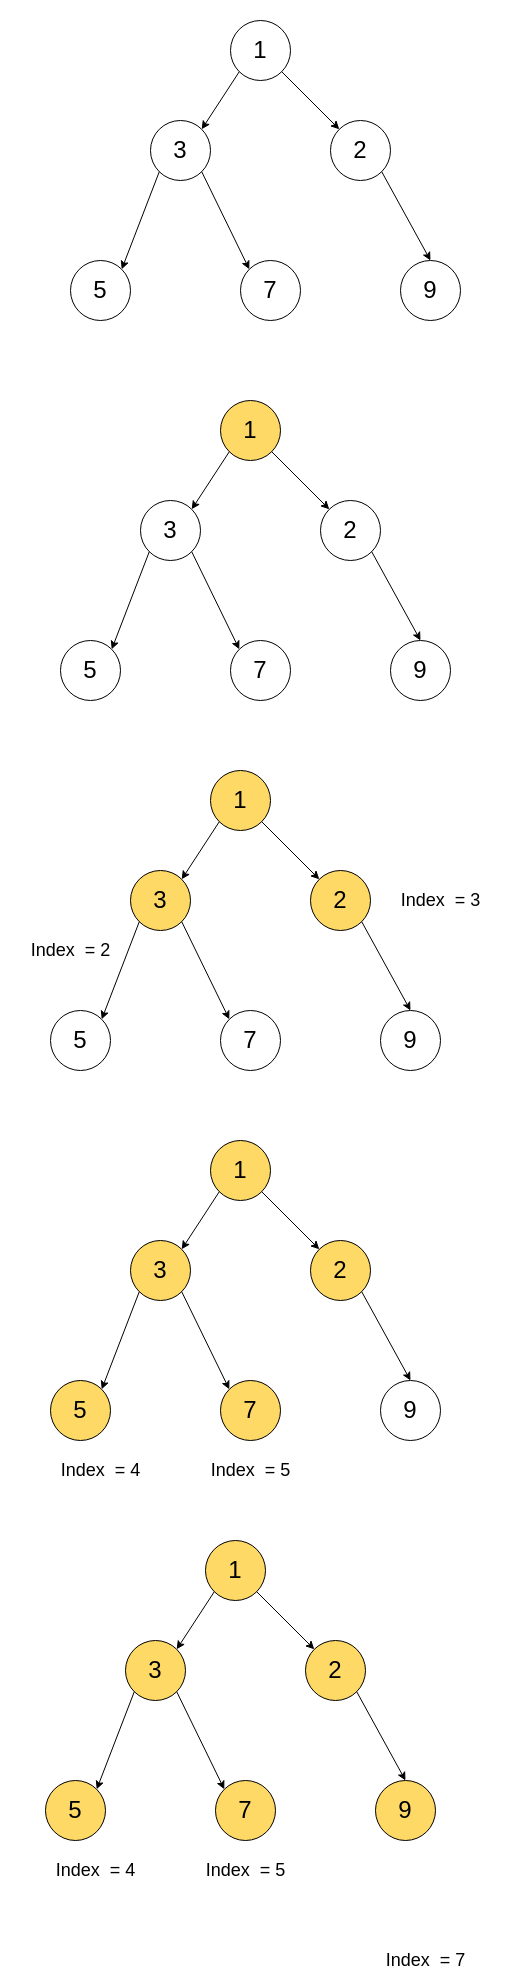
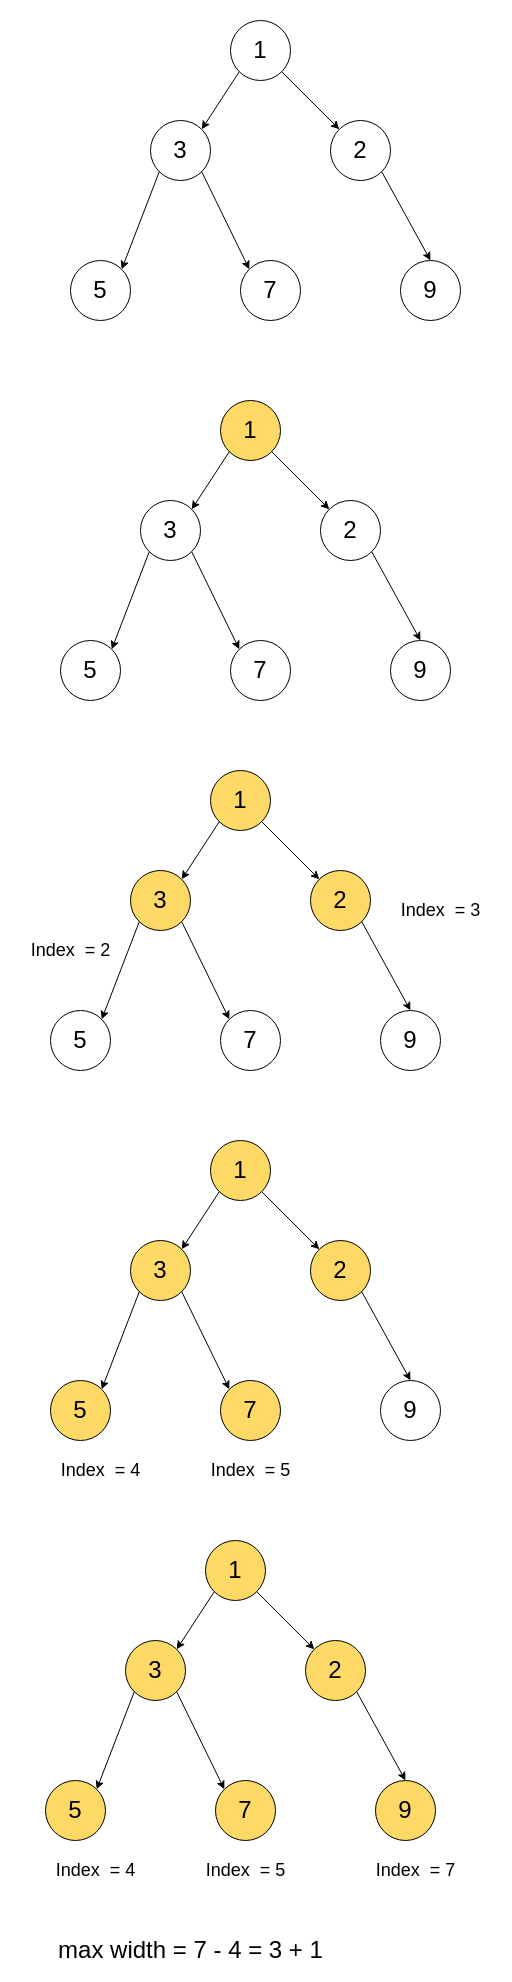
node "Index = 3": moved (441, 901) -> (441, 911)
node "max width = 7 - 4 = 3 + 1": added
node "Index = 7": moved (426, 1961) -> (416, 1871)
